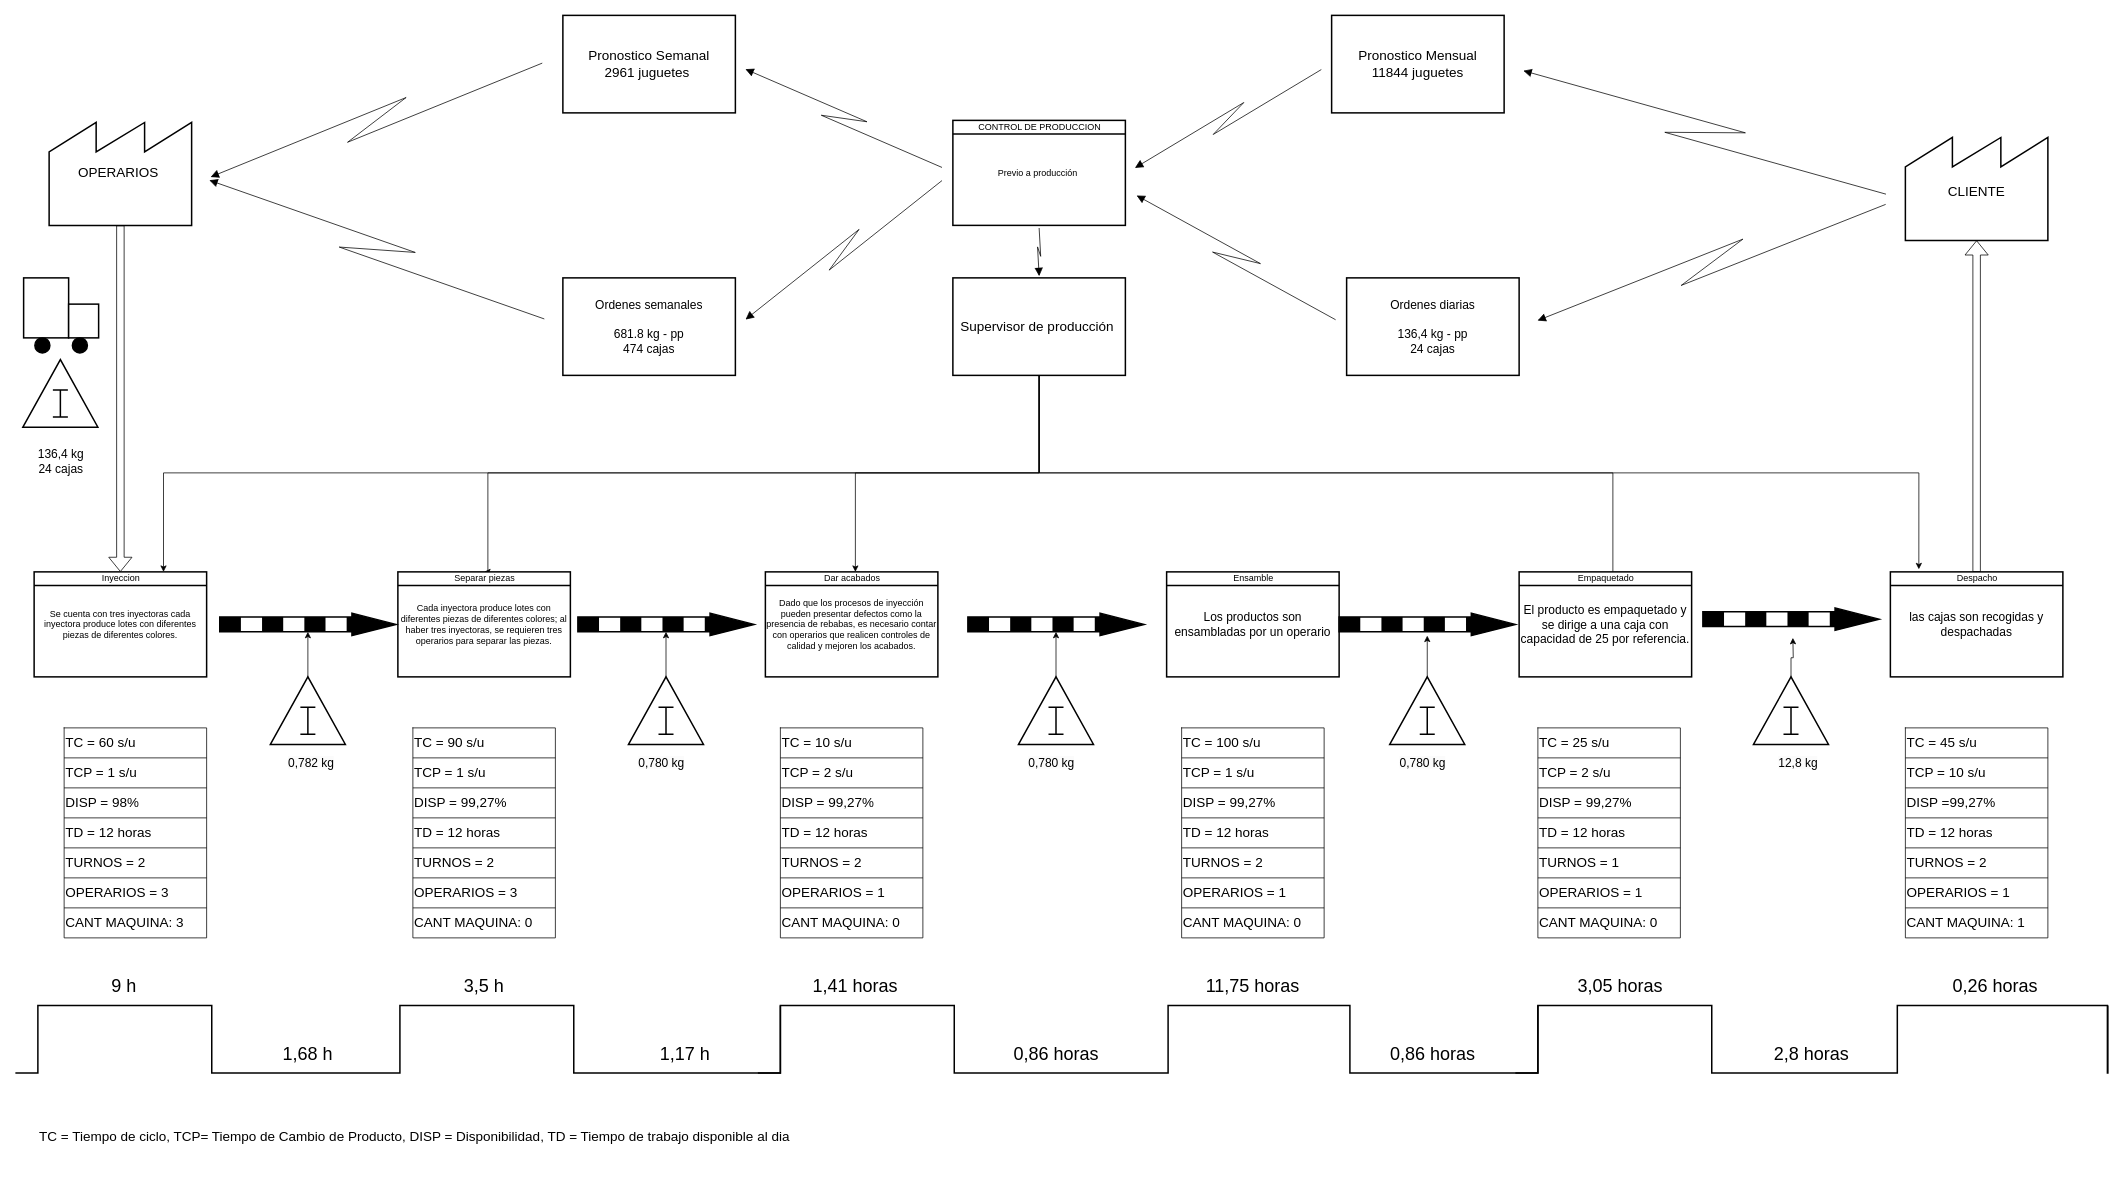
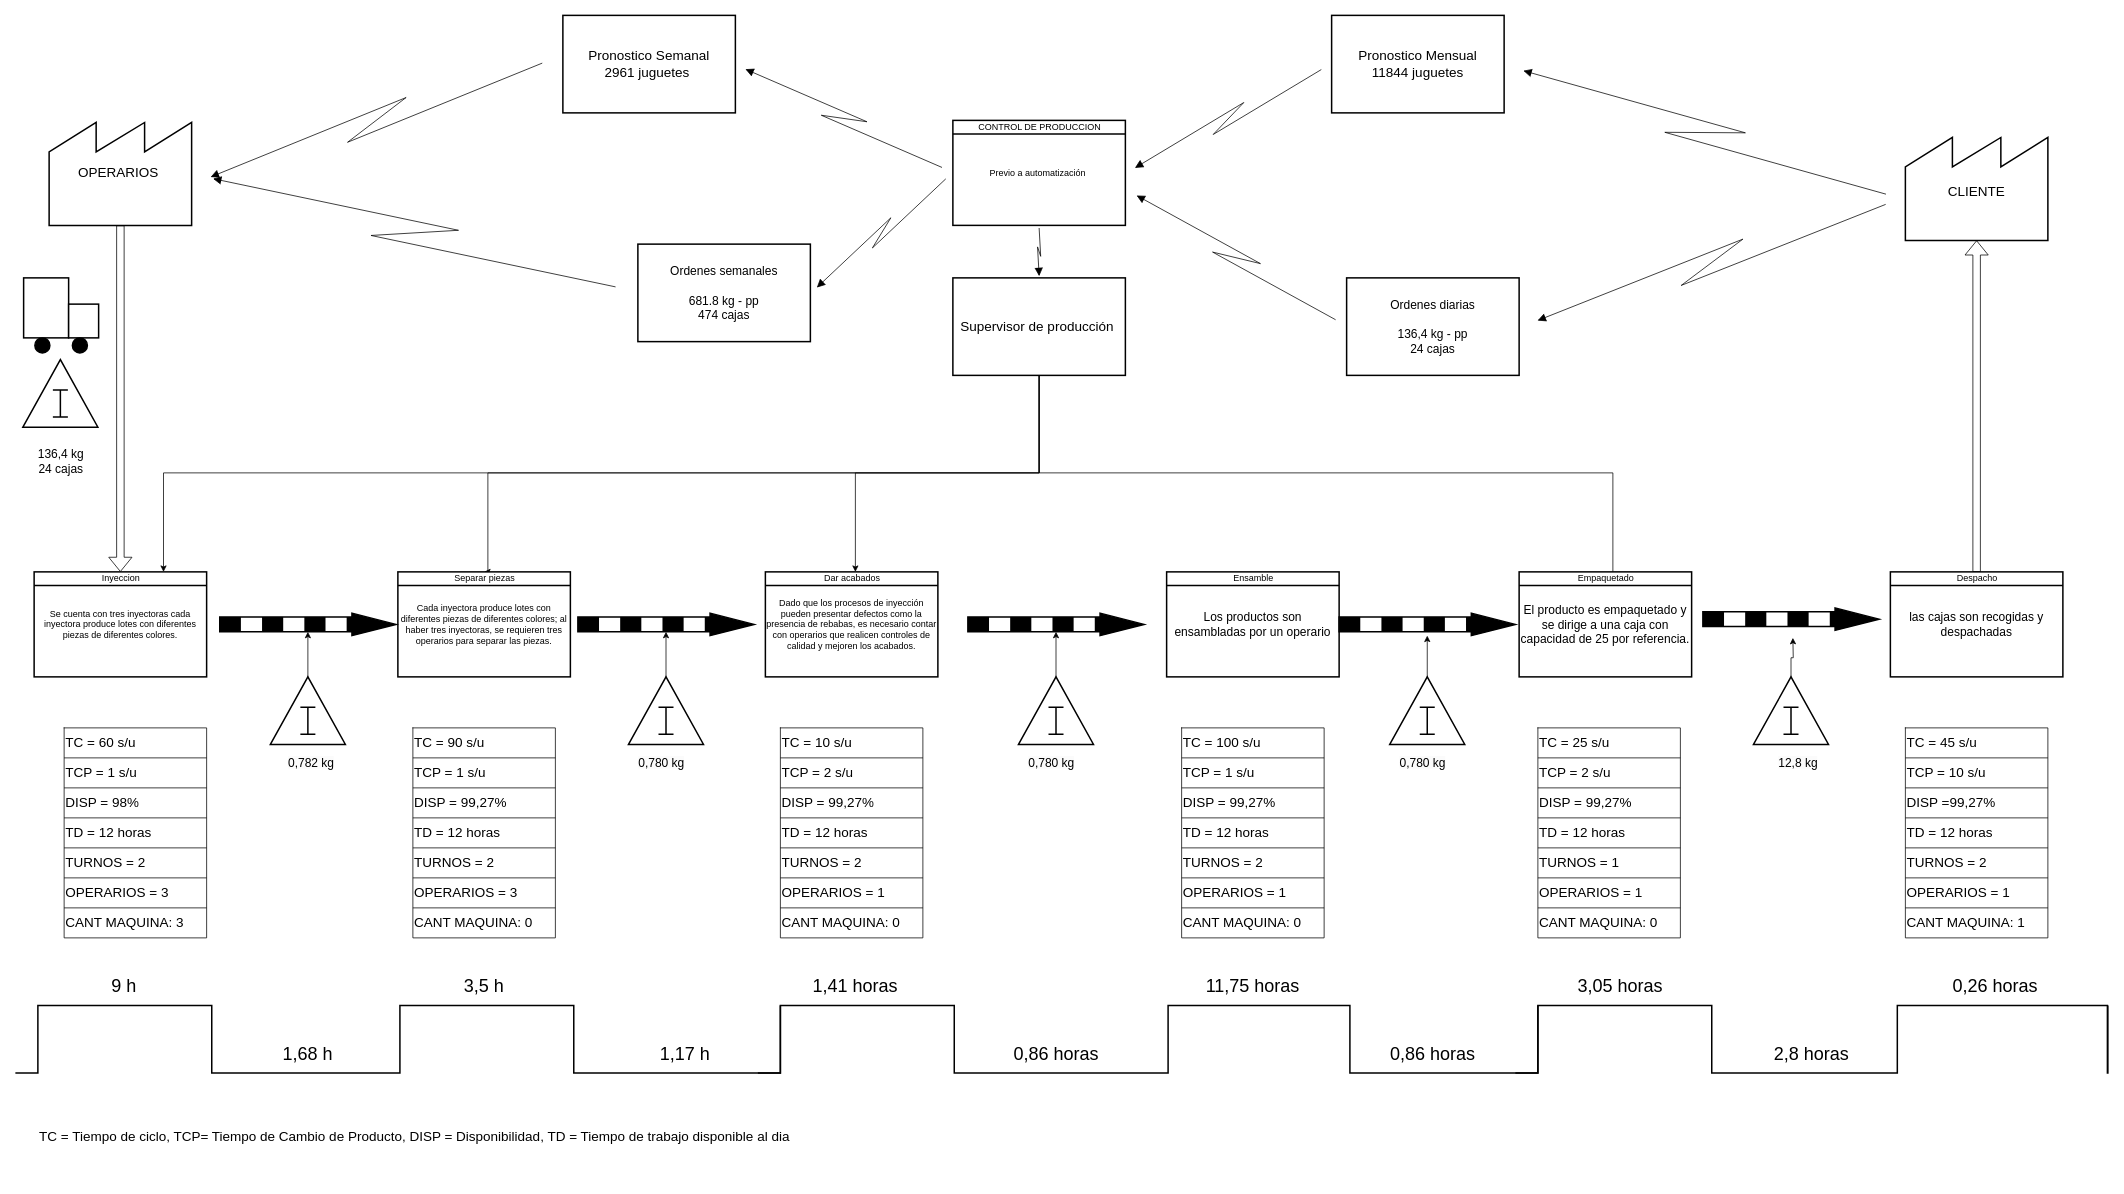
node "Previo a producción": label "Previo a producción" -> "Previo a automatización"
node "Ordenes semanales 681.8 kg - pp 474 cajas": moved (649, 327) -> (724, 293)
edge "Supervisor de producción" -> "Despacho": removed
